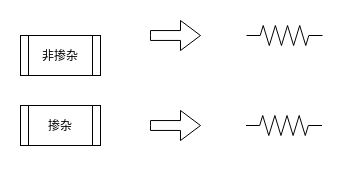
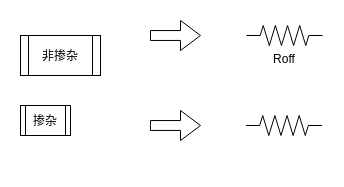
node "Roff": added
node "掺杂": size 80x40 -> 50x30
